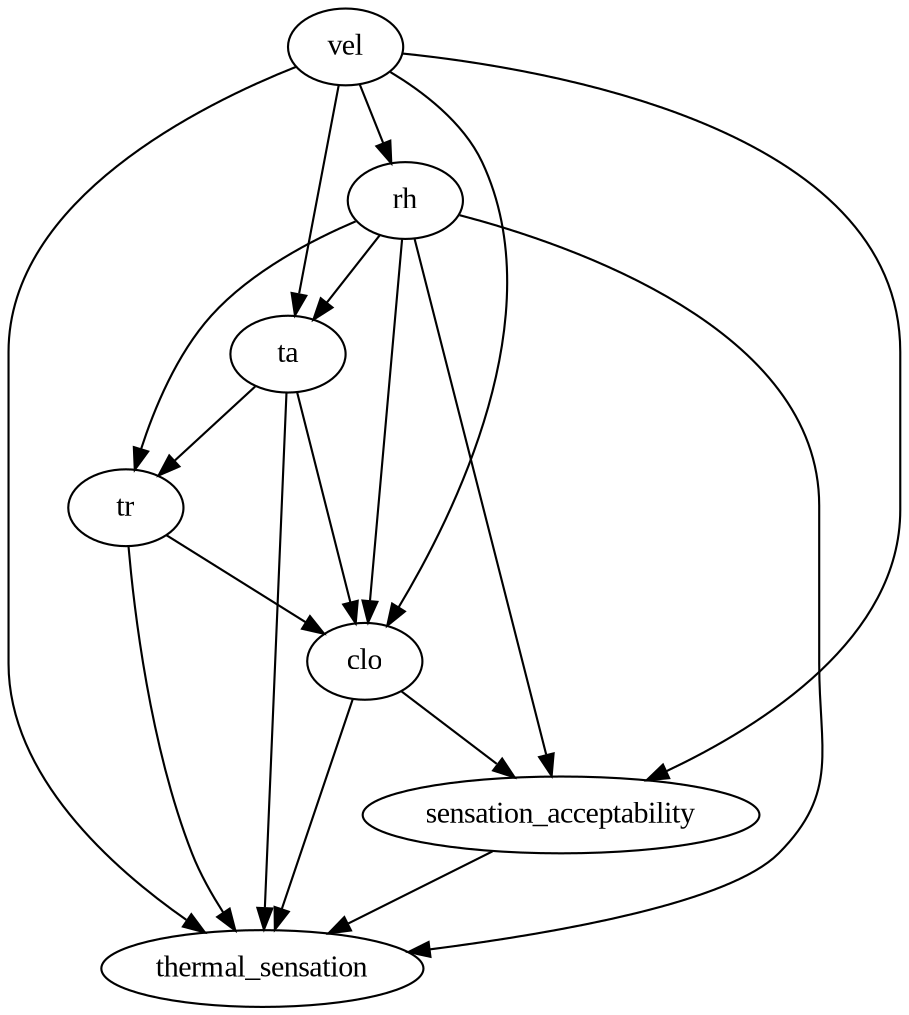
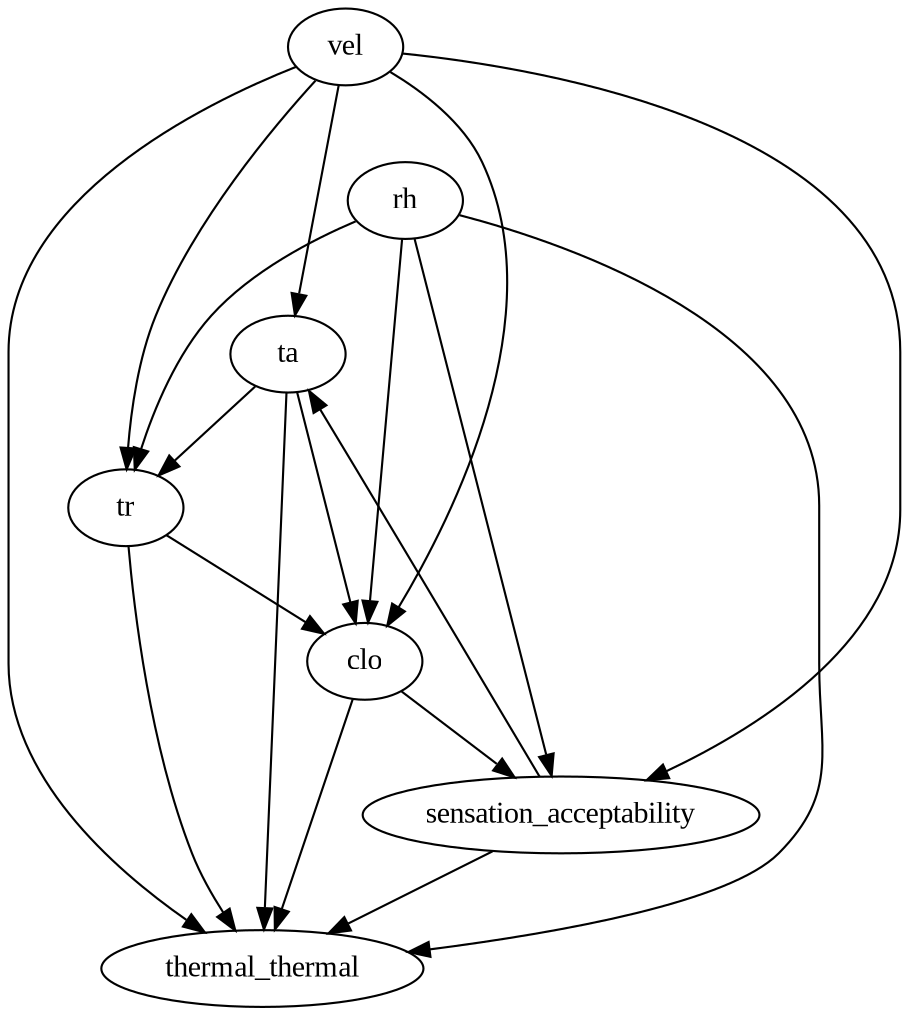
edge "vel" -> "rh": now "vel" -> "tr"
edge "rh" -> "ta": now "sensation_acceptability" -> "ta"
node "thermal_sensation": label "thermal_sensation" -> "thermal_thermal"
